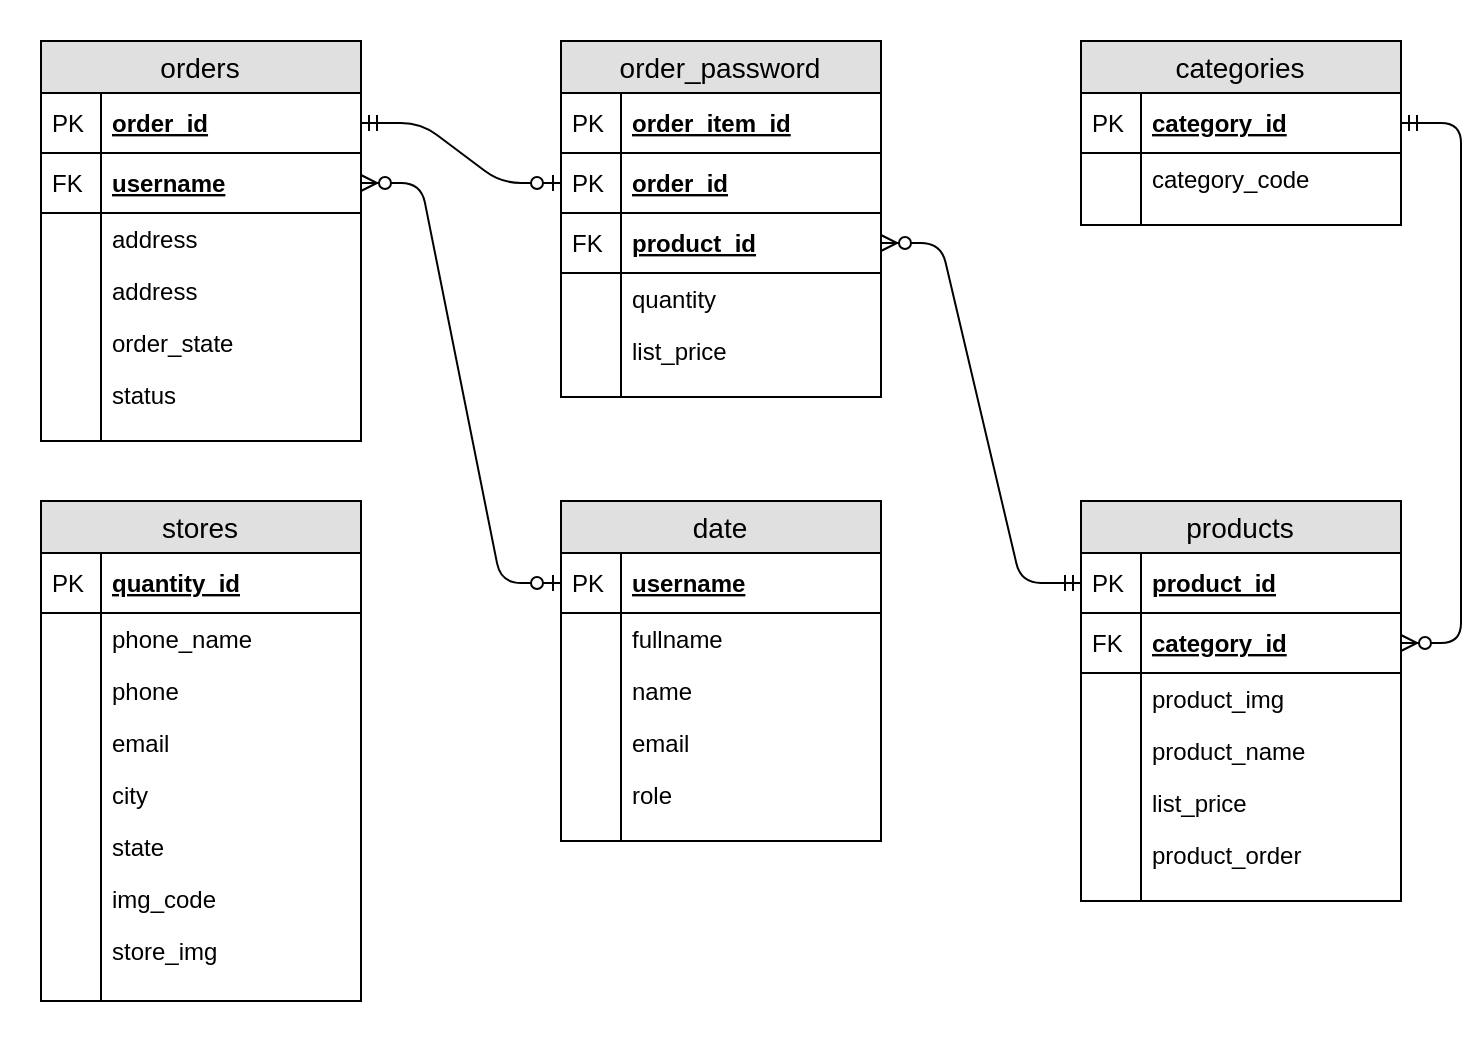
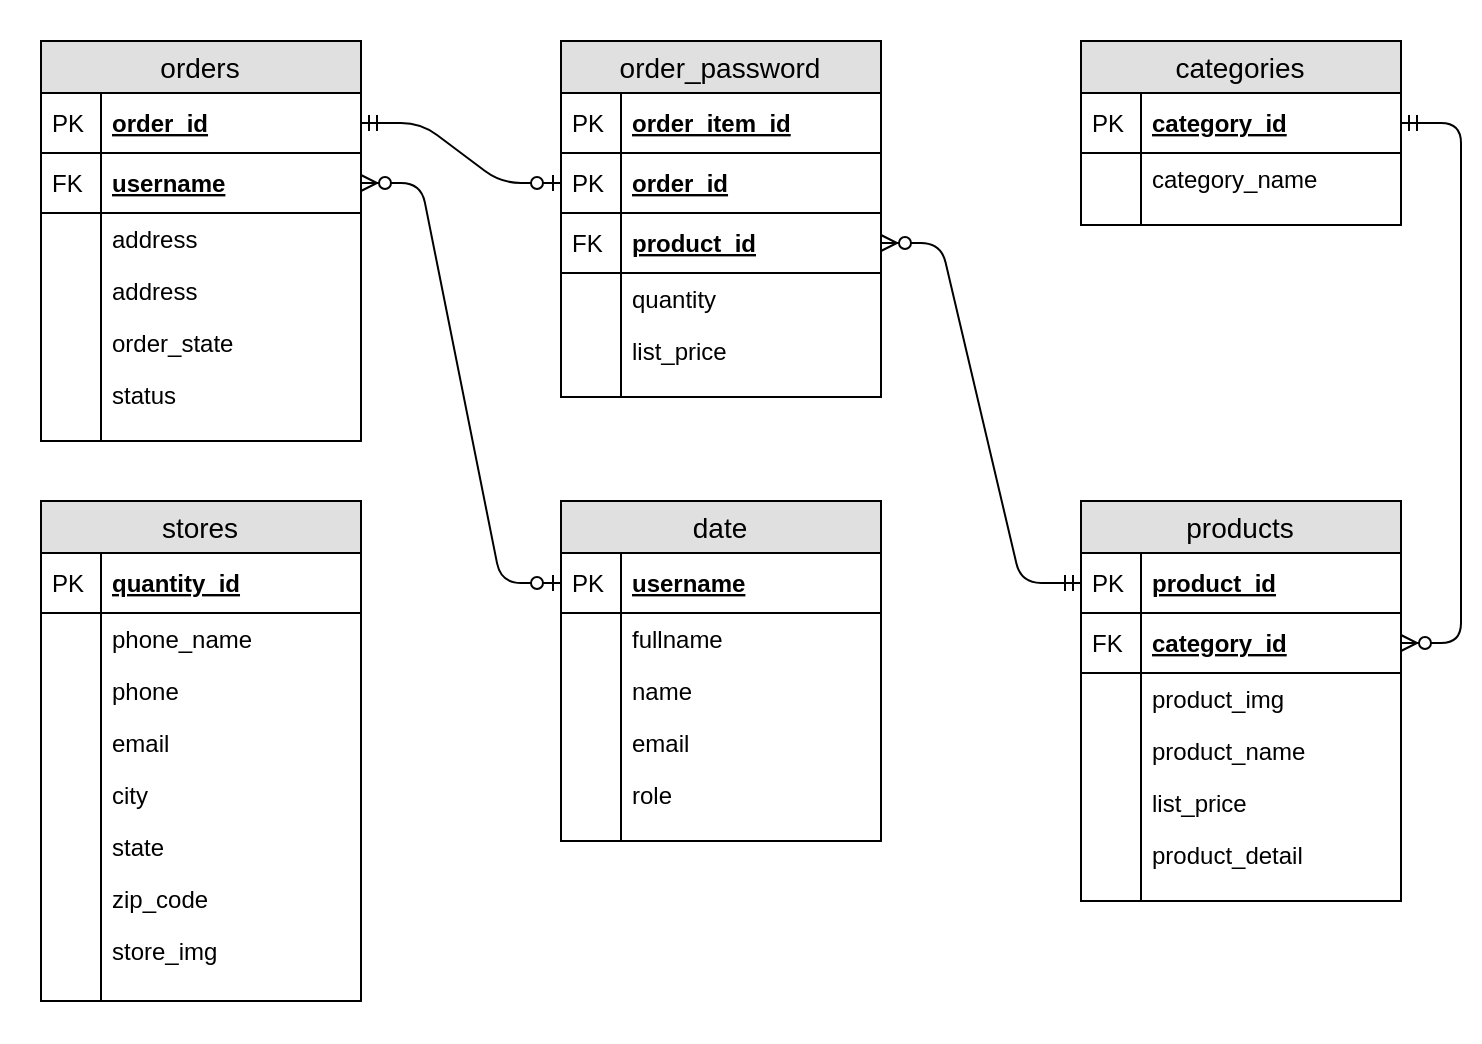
node "category_code": label "category_code" -> "category_name"
node "product_order": label "product_order" -> "product_detail"
node "img_code": label "img_code" -> "zip_code"
